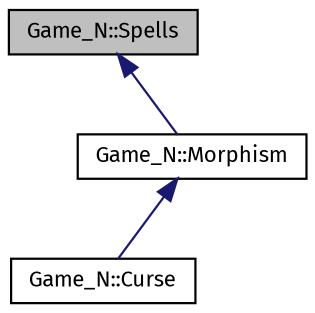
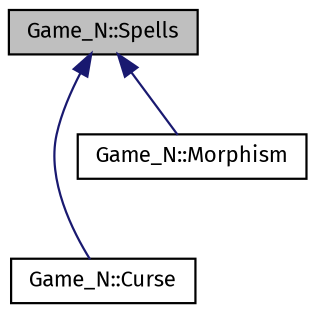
edge "Game_N::Curse" -> "Game_N::Morphism": now "Game_N::Curse" -> "Game_N::Spells"
